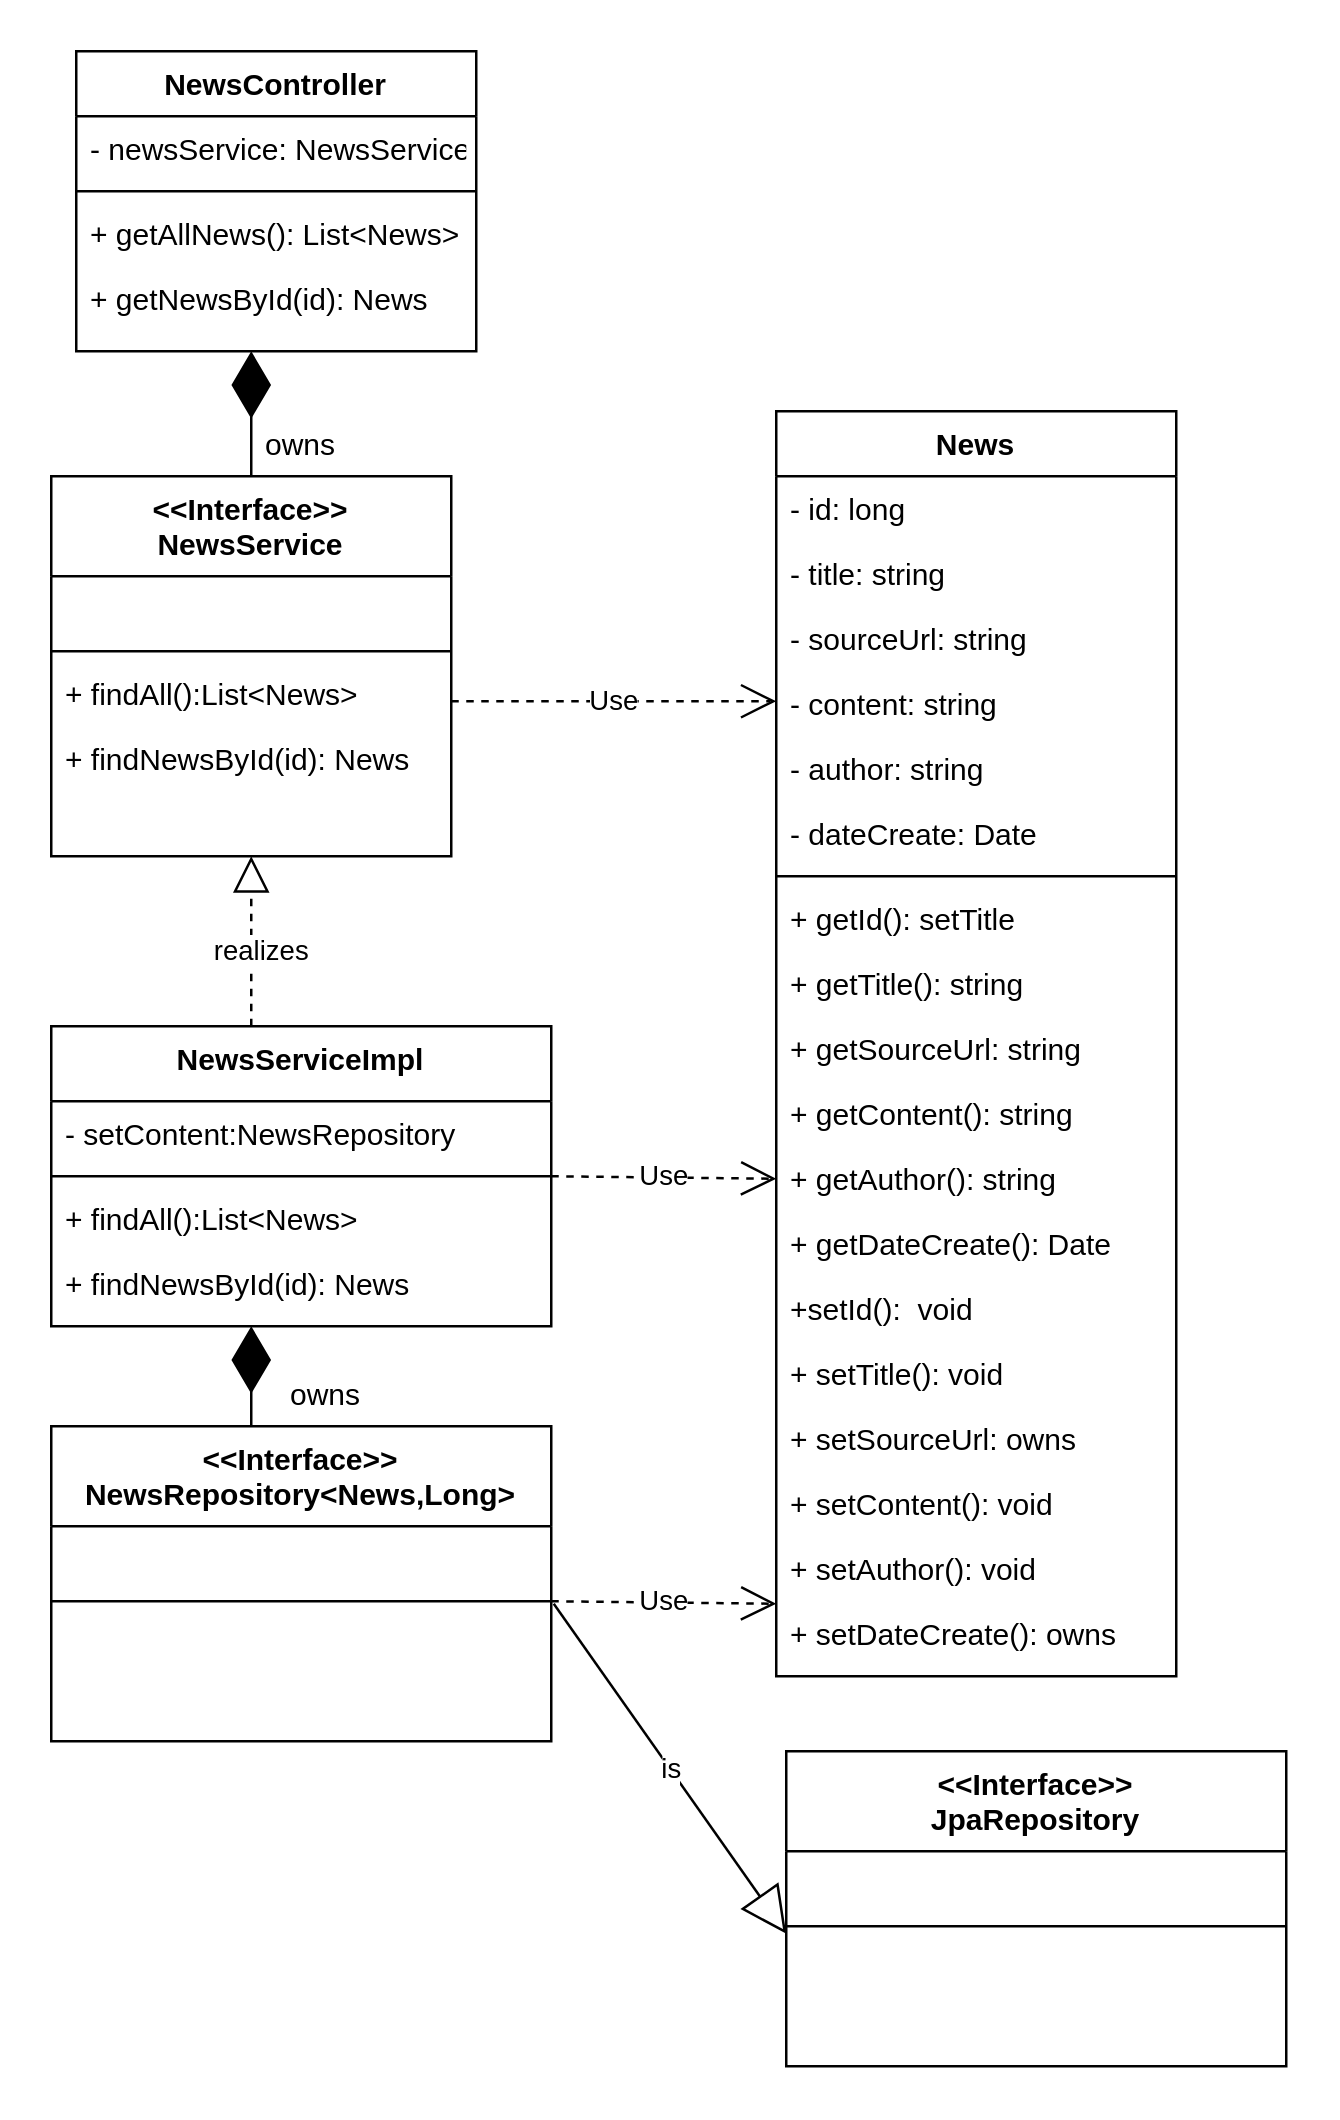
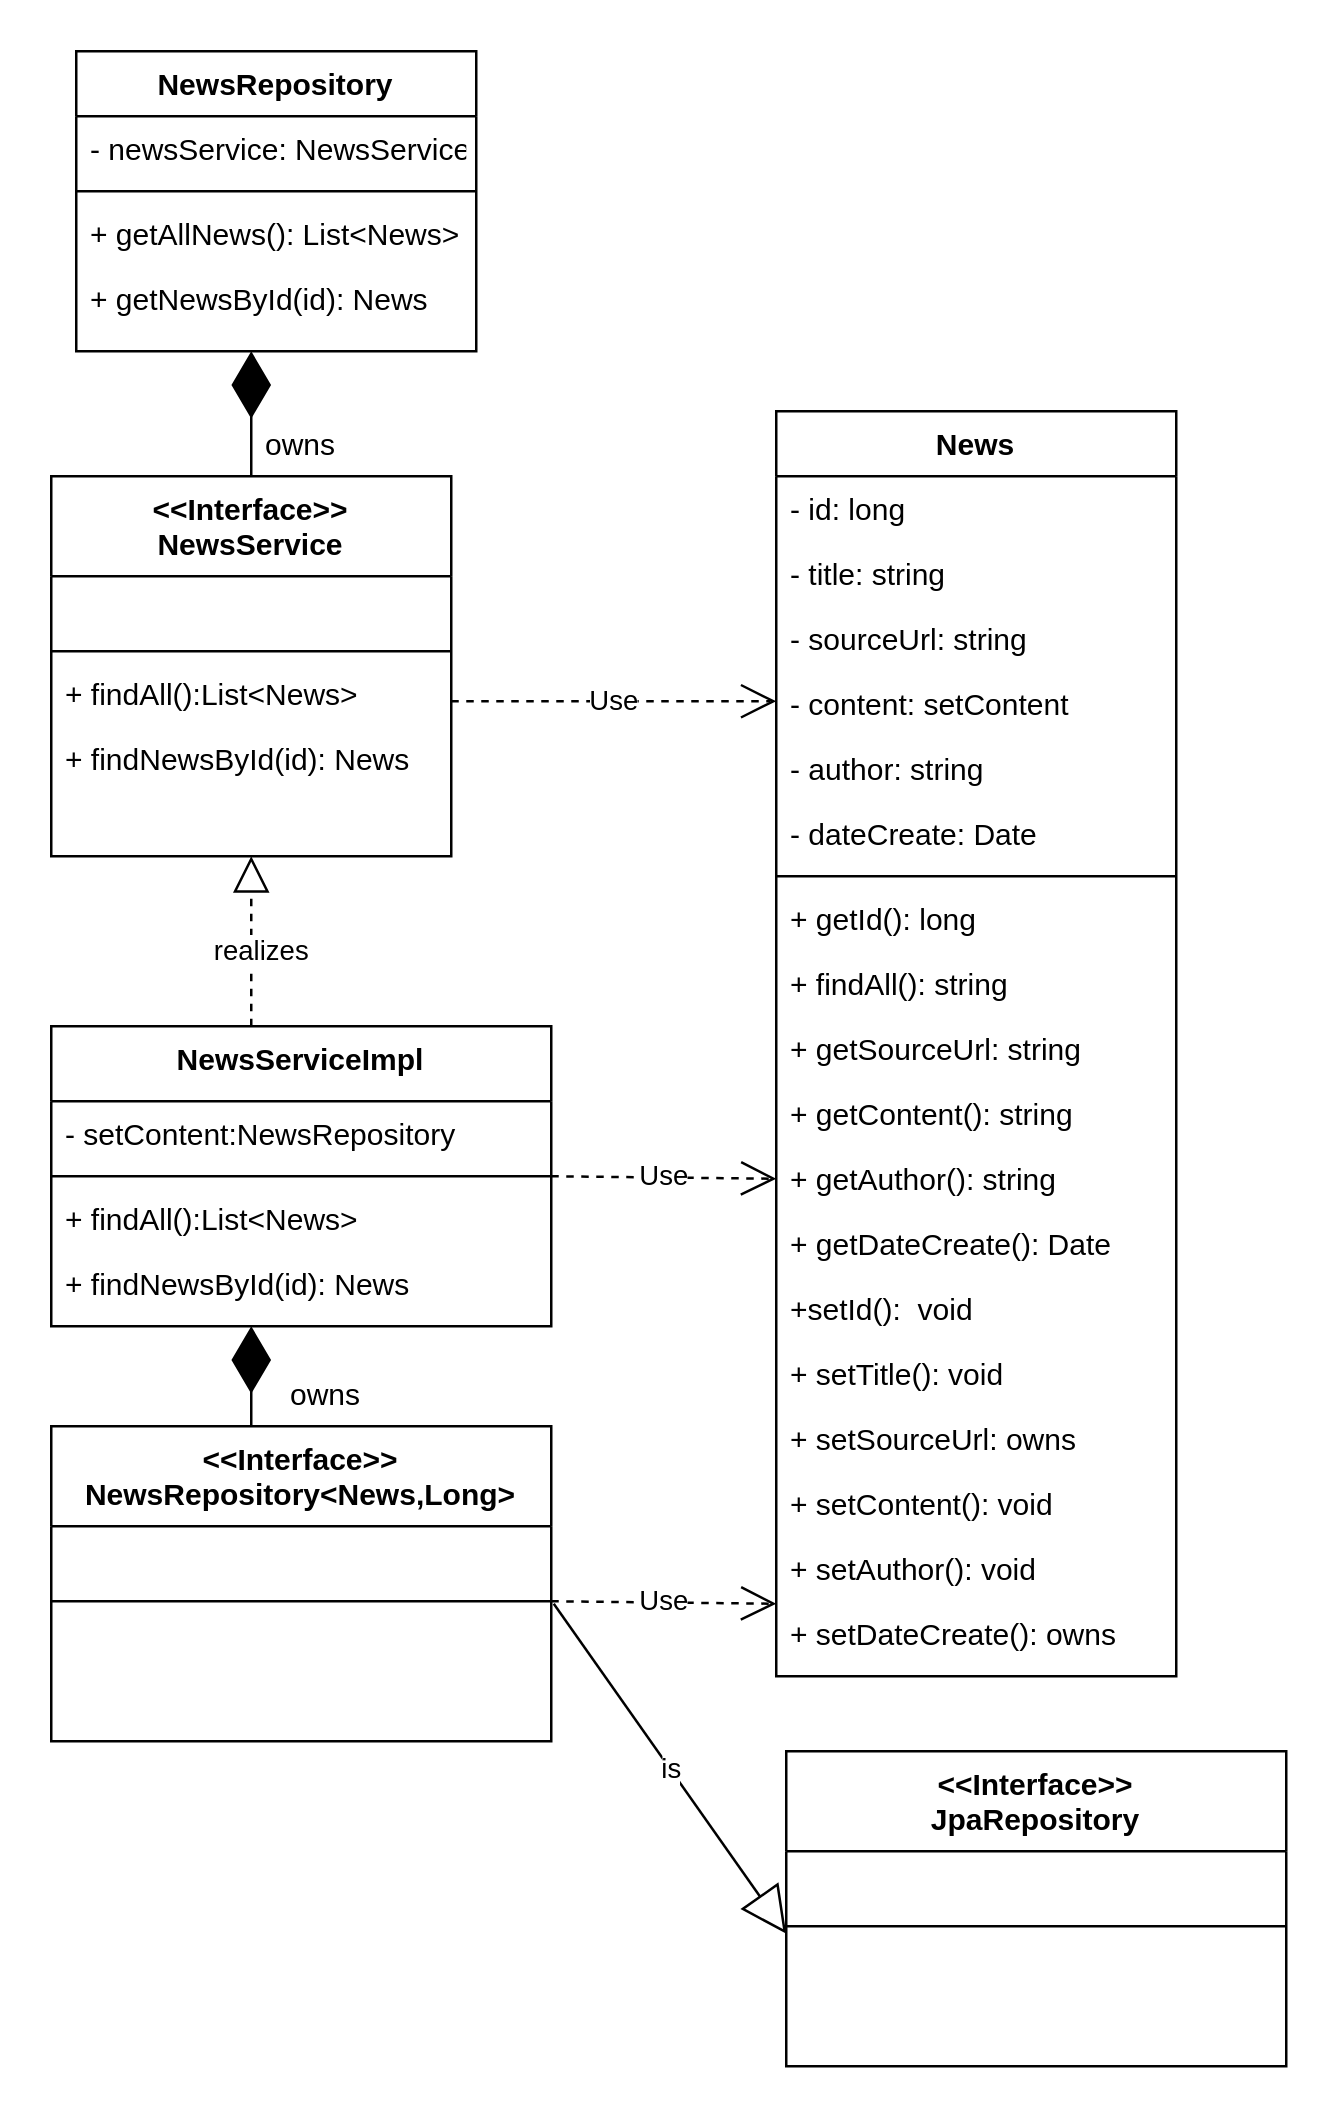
node "NewsController": label "NewsController" -> "NewsRepository"
node "- content: string": label "- content: string" -> "- content: setContent"
node "+ getId(): setTitle": label "+ getId(): setTitle" -> "+ getId(): long"
node "+ getTitle(): string": label "+ getTitle(): string" -> "+ findAll(): string"
